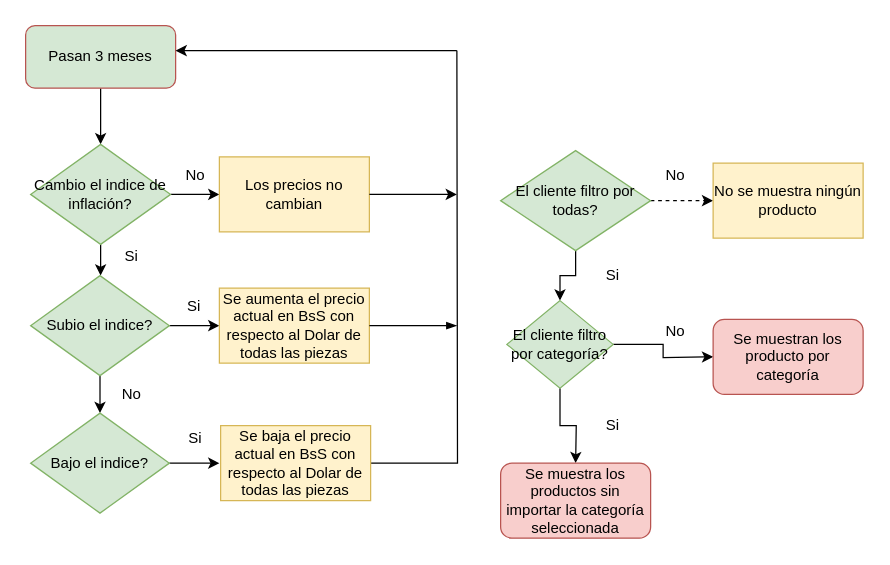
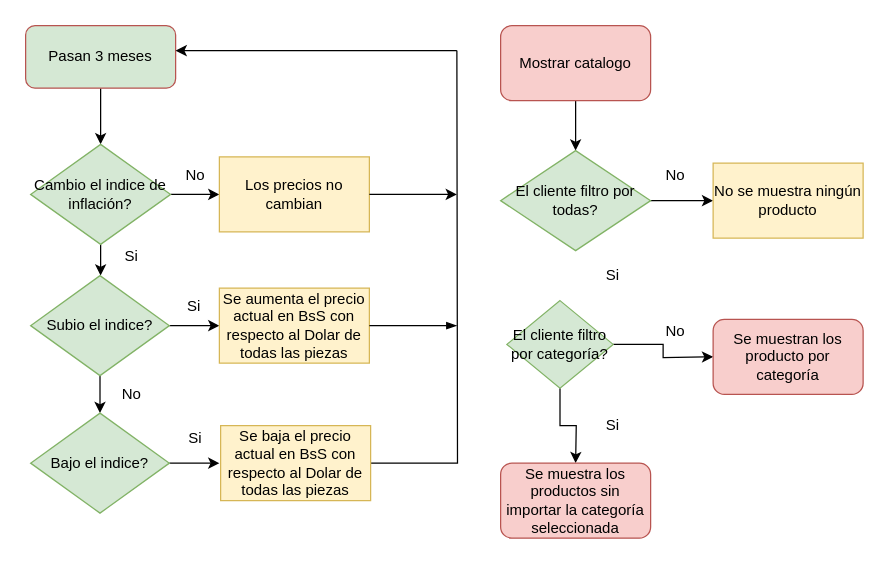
node "Mostrar catalogo": added
edge "Mostrar catalogo" -> "El cliente filtro por todas?": added
edge "El cliente filtro por todas?" -> "No se muestra ningún producto": style dashed -> solid
edge "El cliente filtro por todas?" -> "El cliente filtro por categoría?": removed
